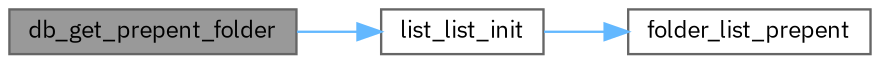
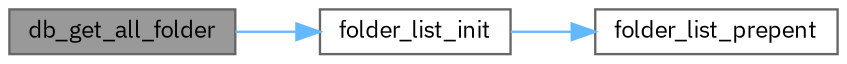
node "db_get_prepent_folder": label "db_get_prepent_folder" -> "db_get_all_folder"
node "list_list_init": label "list_list_init" -> "folder_list_init"
